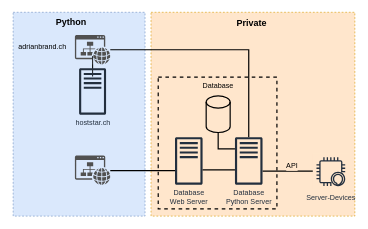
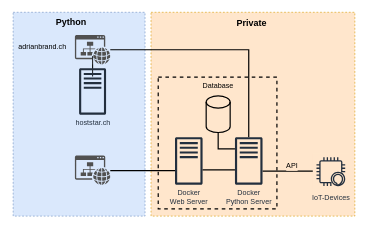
node "Database Web Server": label "Database Web Server" -> "Docker Web Server"
node "Database Python Server": label "Database Python Server" -> "Docker Python Server"
node "Server-Devices": label "Server-Devices" -> "IoT-Devices"
